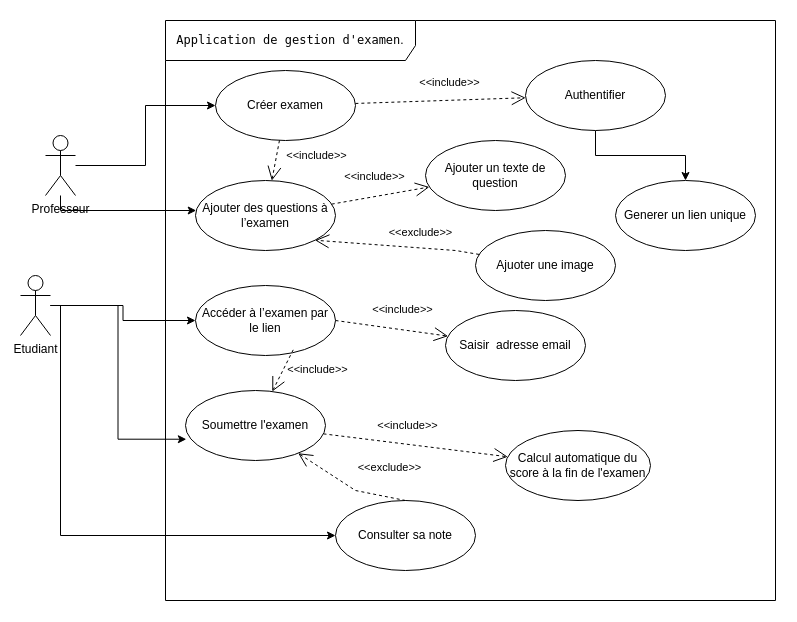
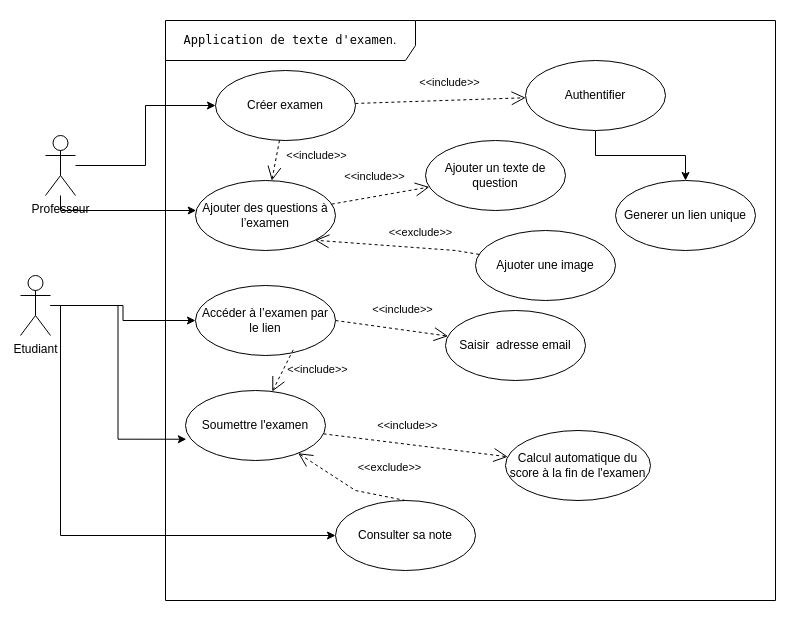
node "Application de gestion d'examen.": label "Application de gestion d'examen." -> "Application de texte d'examen."
